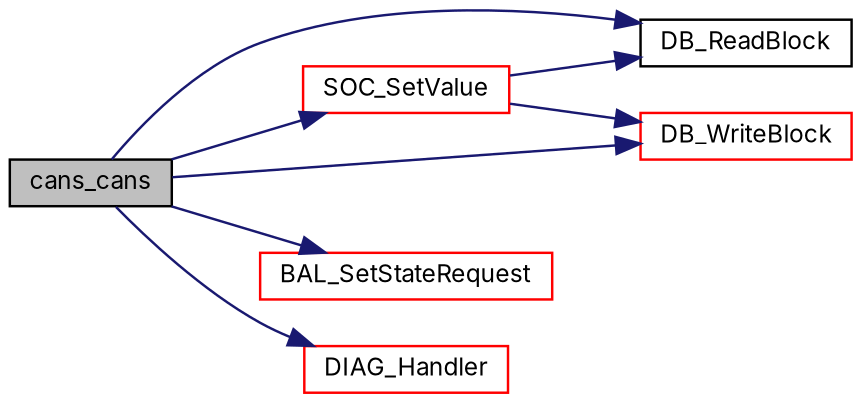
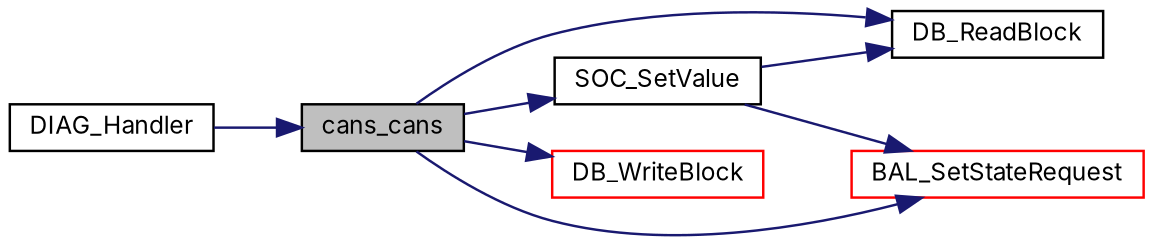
node "SOC_SetValue": color red -> black
edge "SOC_SetValue" -> "DB_WriteBlock": now "SOC_SetValue" -> "BAL_SetStateRequest"
edge "cans_cans" -> "DIAG_Handler": reversed
node "DIAG_Handler": color red -> black
